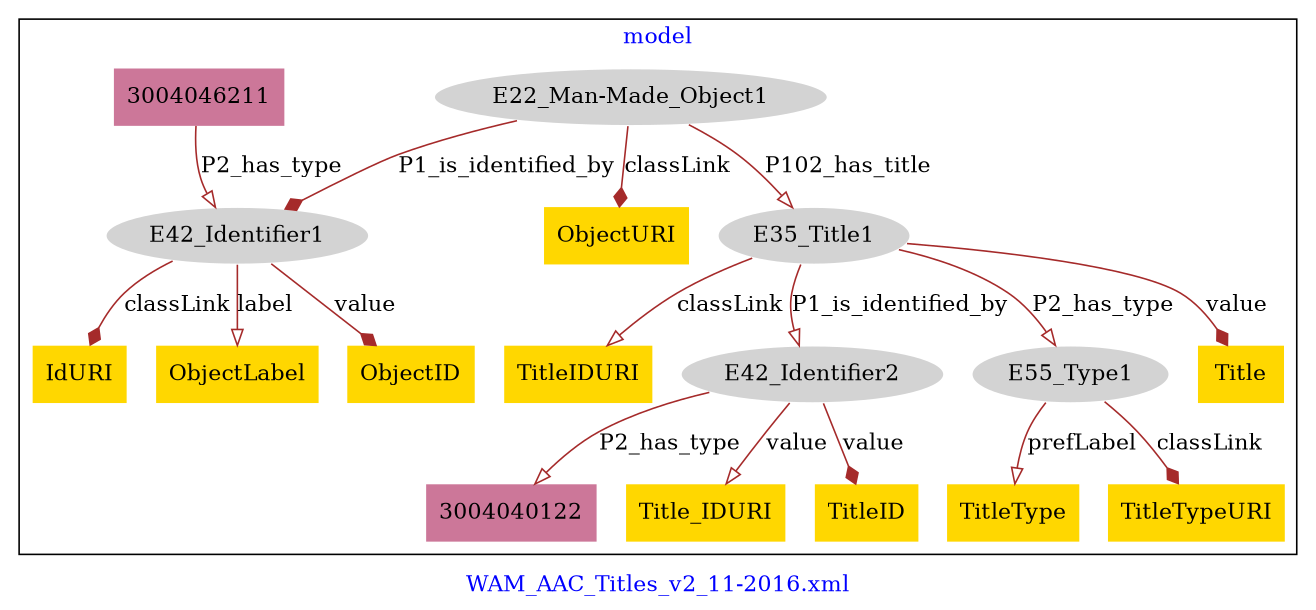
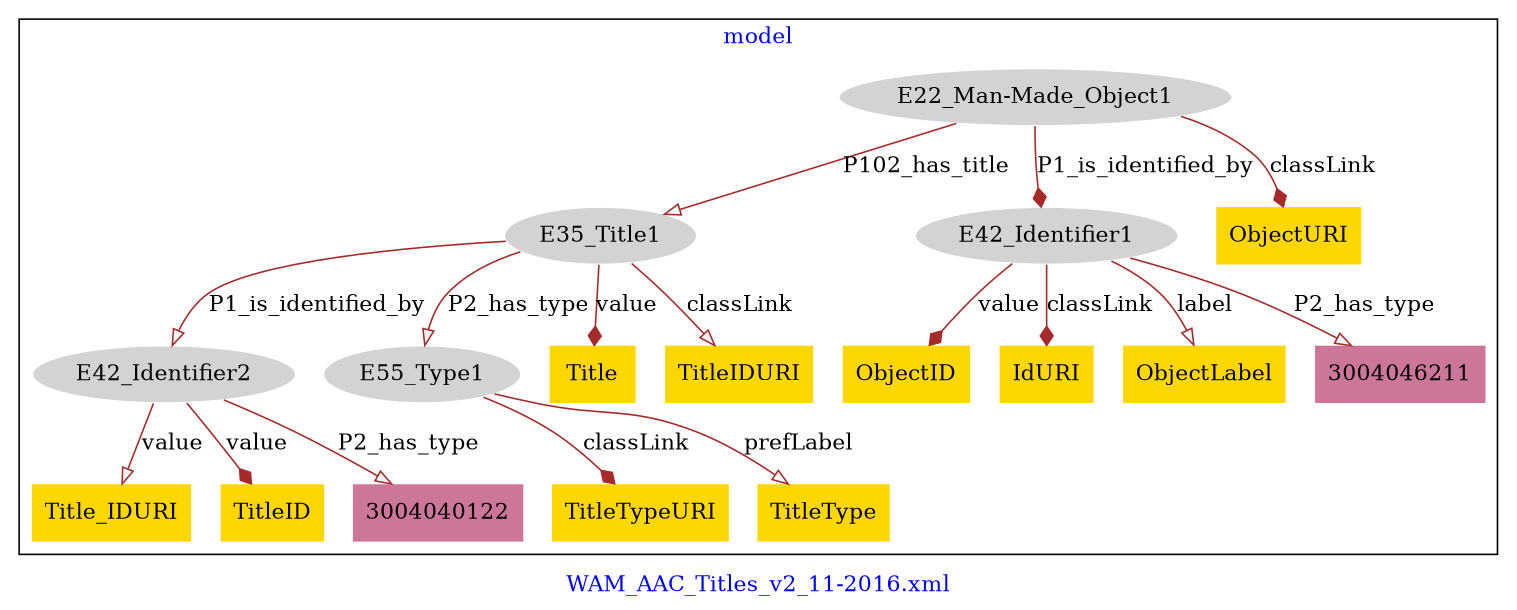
edge "3004046211" -> "E42_Identifier1": reversed
